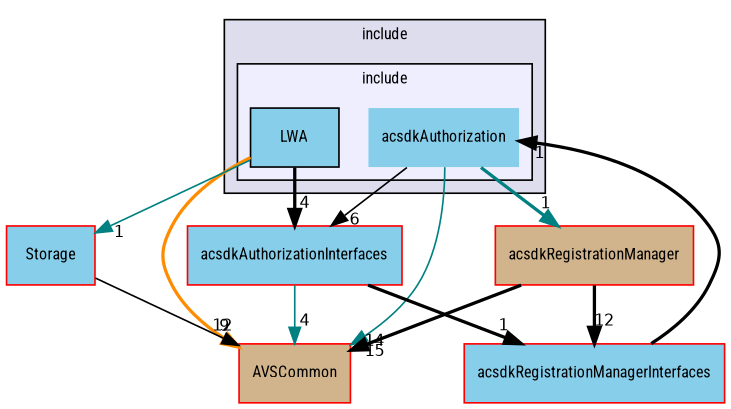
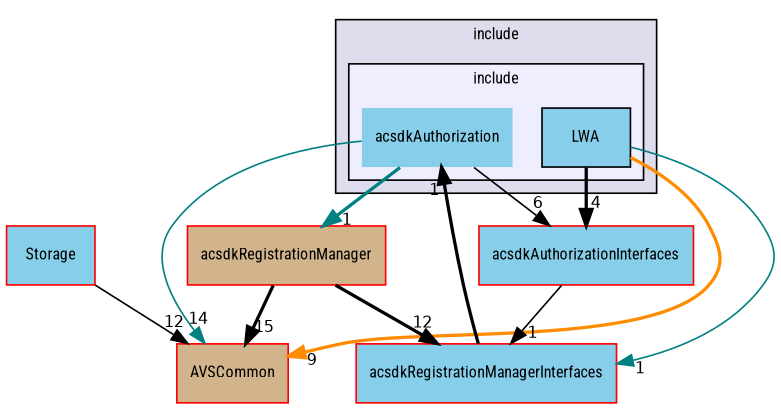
edge "LWA" -> "Storage": now "LWA" -> "acsdkRegistrationManagerInterfaces"
edge "acsdkAuthorizationInterfaces" -> "AVSCommon": removed
edge "acsdkAuthorizationInterfaces" -> "acsdkRegistrationManagerInterfaces": style bold -> solid
